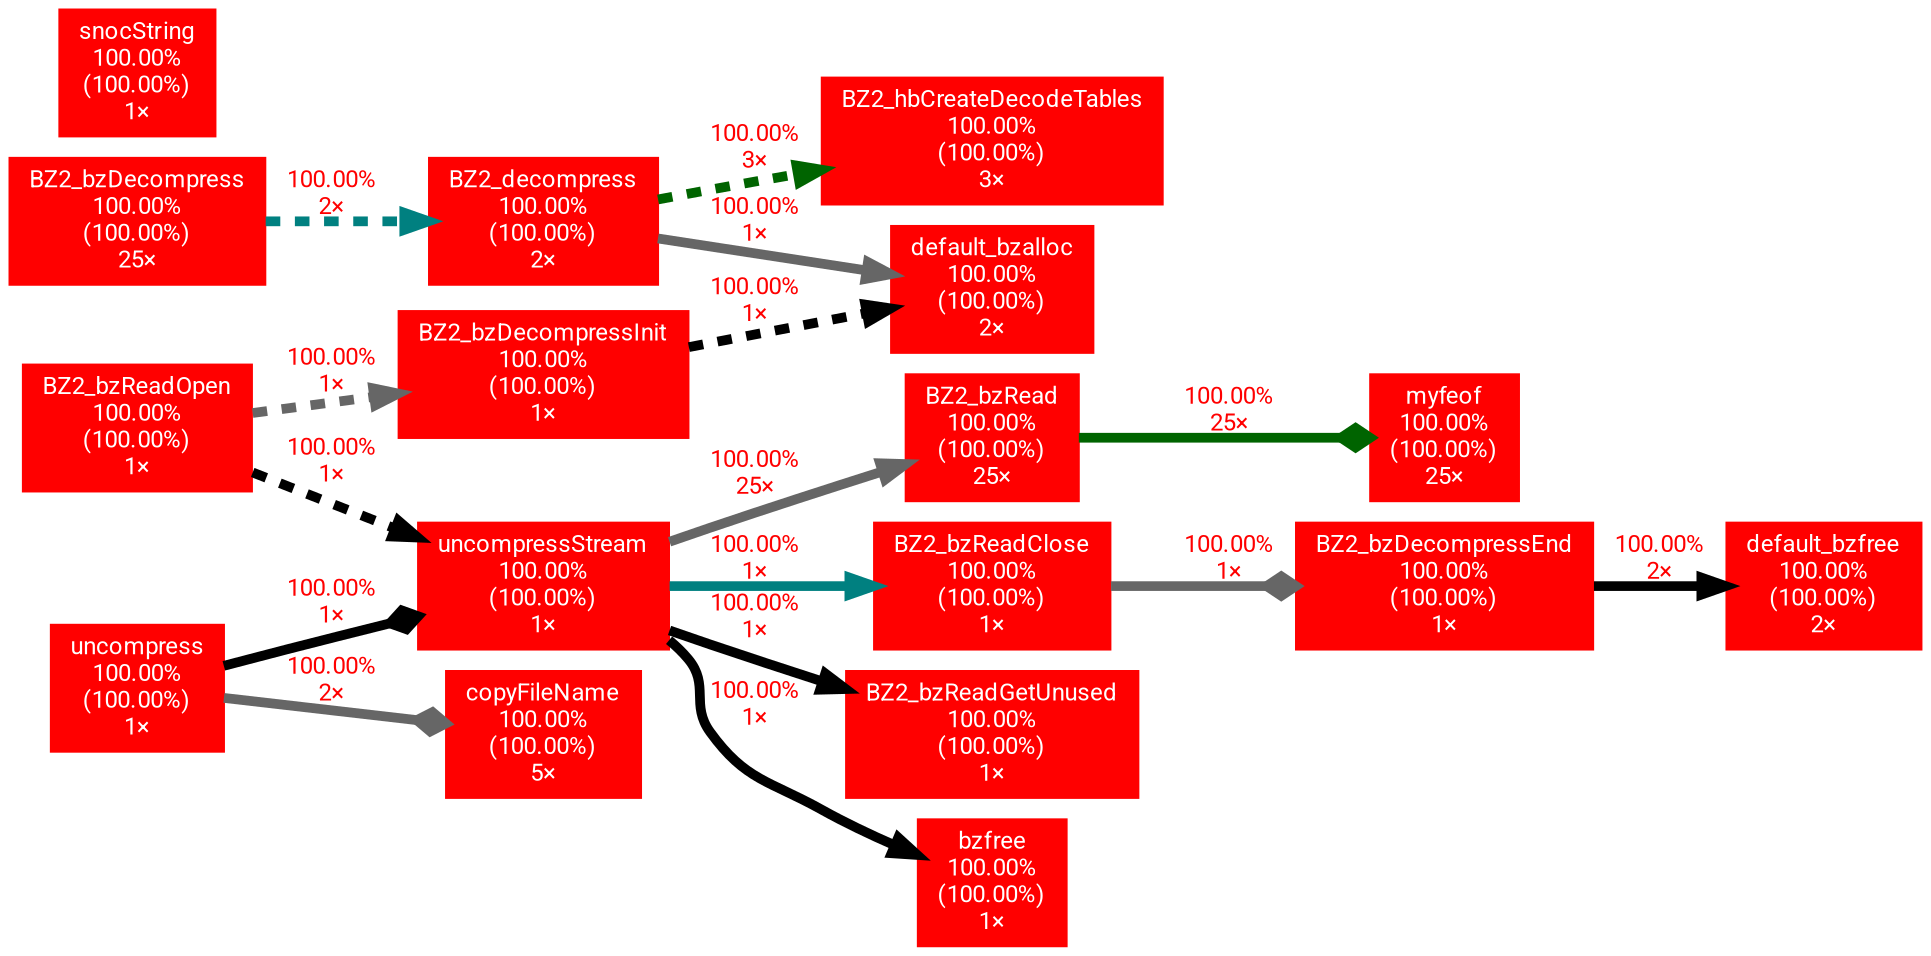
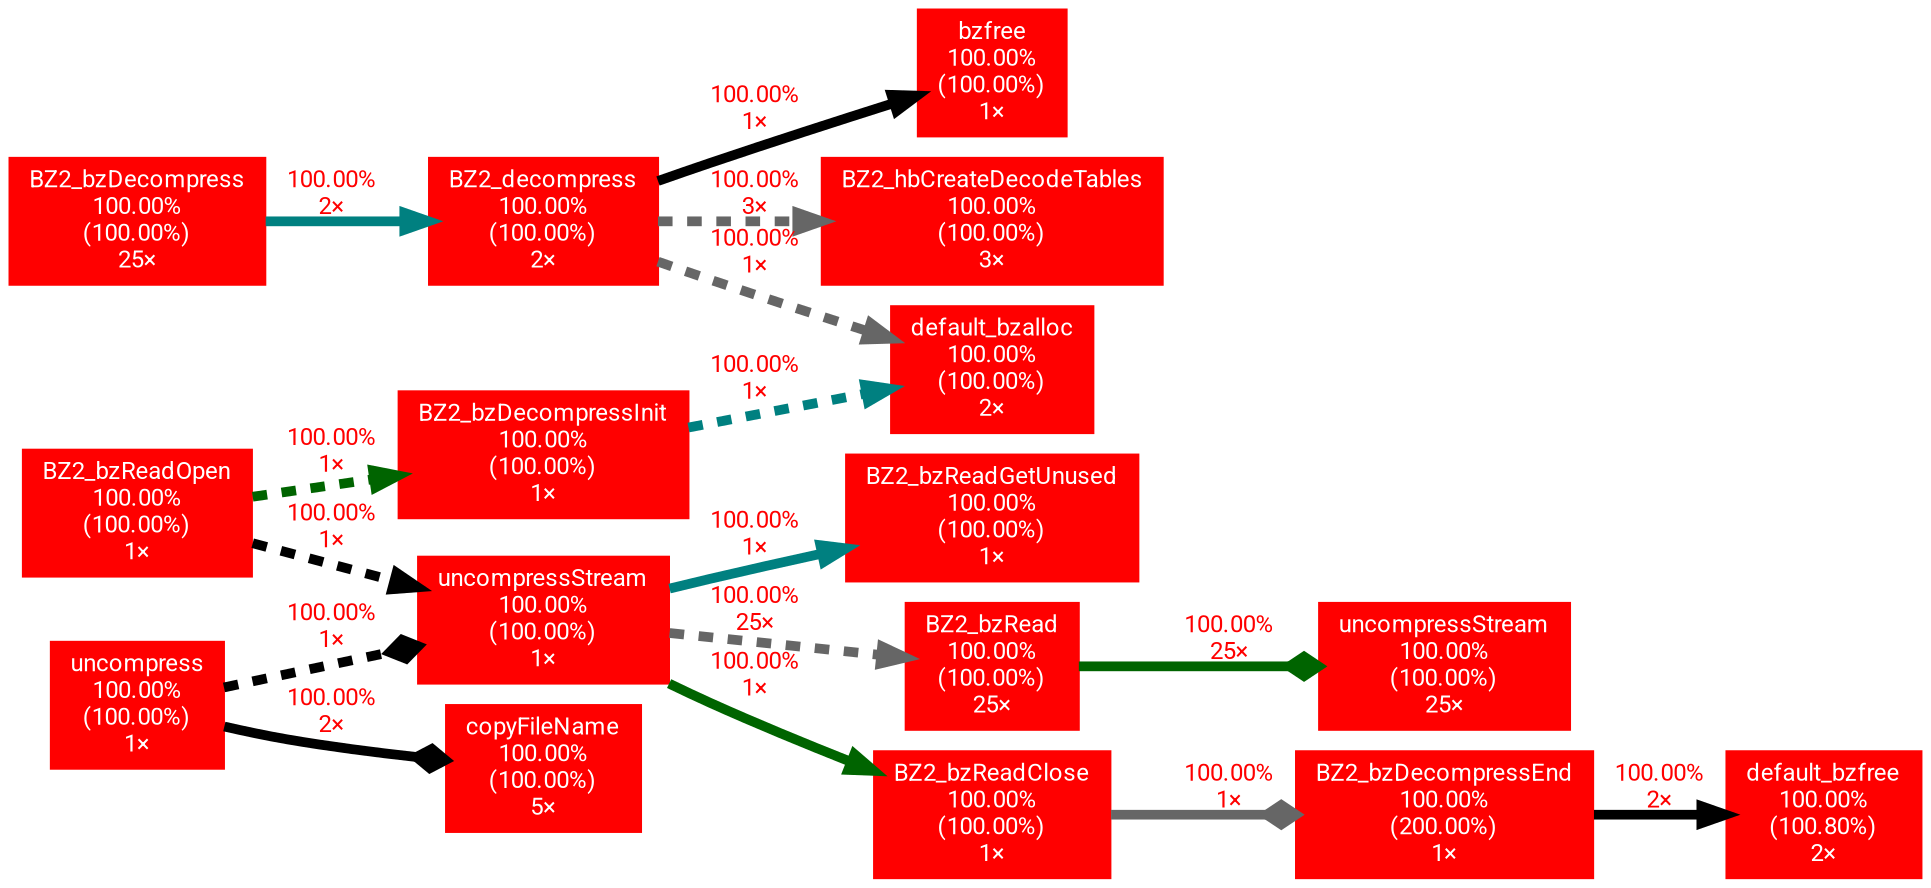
node "snocString 100.00% (100.00%) 1×": removed
edge "BZ2_decompress 100.00% (100.00%) 2×" -> "BZ2_hbCreateDecodeTables 100.00% (100.00%) 3×": color darkgreen -> gray40
edge "BZ2_bzDecompress 100.00% (100.00%) 25×" -> "BZ2_decompress 100.00% (100.00%) 2×": style dashed -> solid
edge "BZ2_decompress 100.00% (100.00%) 2×" -> "default_bzalloc 100.00% (100.00%) 2×": style solid -> dashed
edge "BZ2_bzDecompressInit 100.00% (100.00%) 1×" -> "default_bzalloc 100.00% (100.00%) 2×": color black -> teal
edge "BZ2_bzReadOpen 100.00% (100.00%) 1×" -> "BZ2_bzDecompressInit 100.00% (100.00%) 1×": color gray40 -> darkgreen
node "myfeof 100.00% (100.00%) 25×": label "myfeof 100.00% (100.00%) 25×" -> "uncompressStream 100.00% (100.00%) 25×"
edge "uncompressStream 100.00% (100.00%) 1×" -> "BZ2_bzRead 100.00% (100.00%) 25×": style solid -> dashed
edge "uncompressStream 100.00% (100.00%) 1×" -> "BZ2_bzReadClose 100.00% (100.00%) 1×": color teal -> darkgreen
node "BZ2_bzDecompressEnd 100.00% (100.00%) 1×": label "BZ2_bzDecompressEnd 100.00% (100.00%) 1×" -> "BZ2_bzDecompressEnd 100.00% (200.00%) 1×"
node "default_bzfree 100.00% (100.00%) 2×": label "default_bzfree 100.00% (100.00%) 2×" -> "default_bzfree 100.00% (100.80%) 2×"
edge "uncompress 100.00% (100.00%) 1×" -> "uncompressStream 100.00% (100.00%) 1×": style solid -> dashed
edge "uncompressStream 100.00% (100.00%) 1×" -> "BZ2_bzReadGetUnused 100.00% (100.00%) 1×": color black -> teal
edge "uncompress 100.00% (100.00%) 1×" -> "copyFileName 100.00% (100.00%) 5×": color gray40 -> black
edge "uncompressStream 100.00% (100.00%) 1×" -> "bzfree 100.00% (100.00%) 1×": now "BZ2_decompress 100.00% (100.00%) 2×" -> "bzfree 100.00% (100.00%) 1×"
